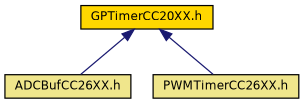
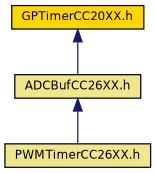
edge "PWMTimerCC26XX.h" -> "GPTimerCC20XX.h": now "PWMTimerCC26XX.h" -> "ADCBufCC26XX.h"
